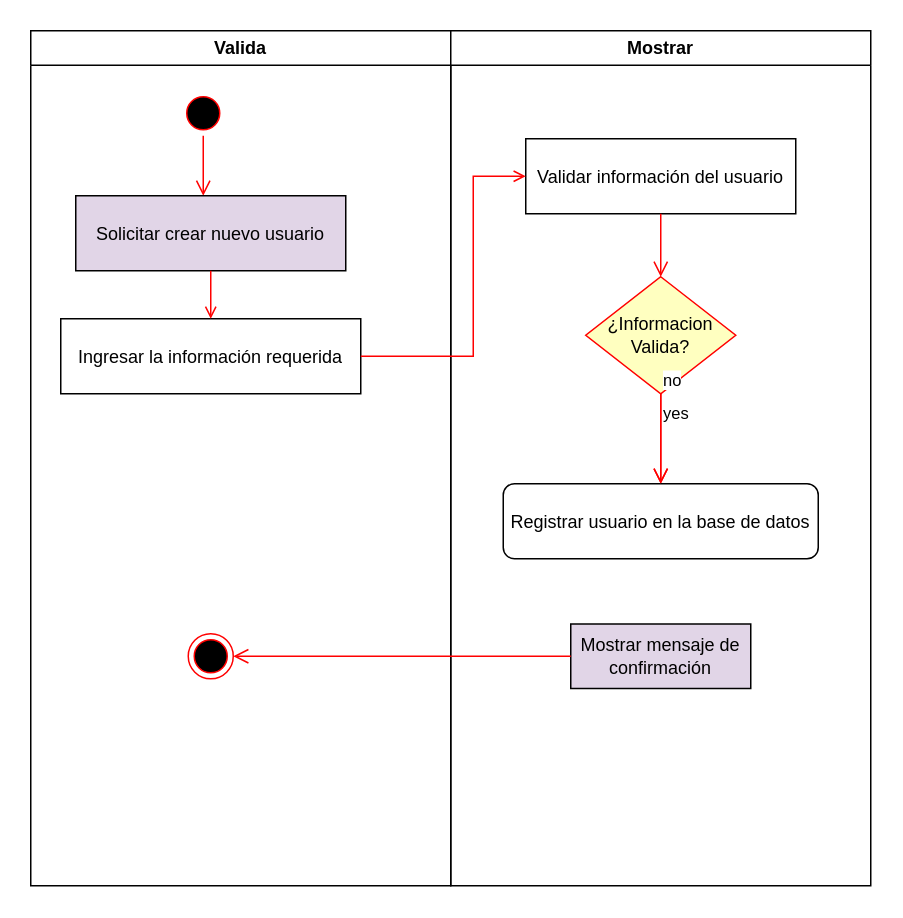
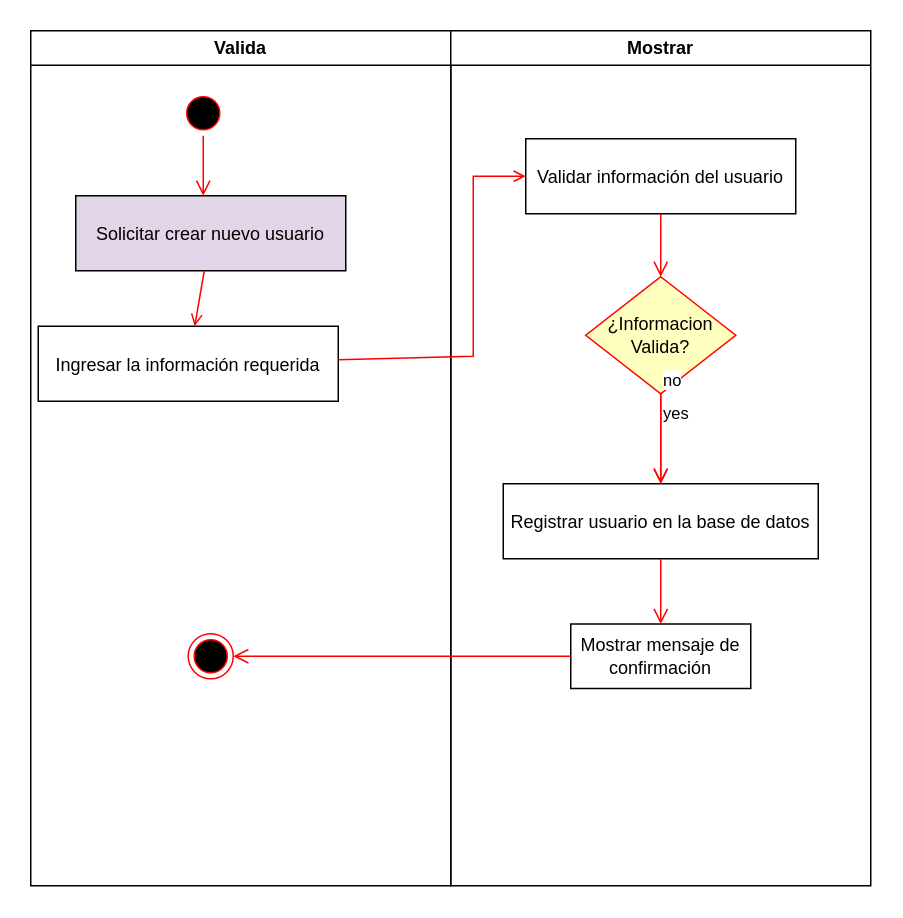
node "Ingresar la información requerida": moved (211, 356) -> (188, 364)
node "Registrar usuario en la base de datos": shape rounded rectangle -> rectangle
edge "Registrar usuario en la base de datos" -> "Mostrar mensaje de confirmación": added
node "Mostrar mensaje de confirmación": fillcolor #e1d5e7 -> #ffffff
